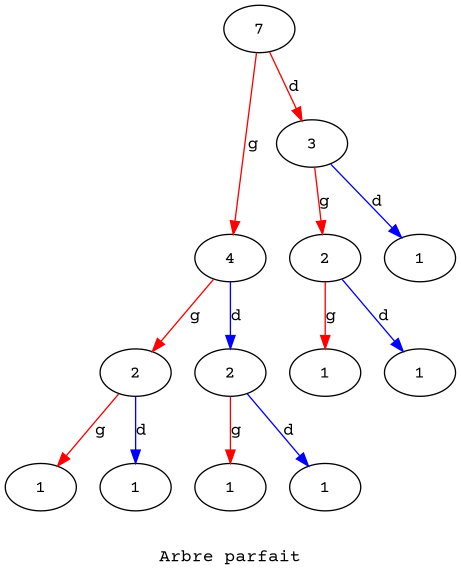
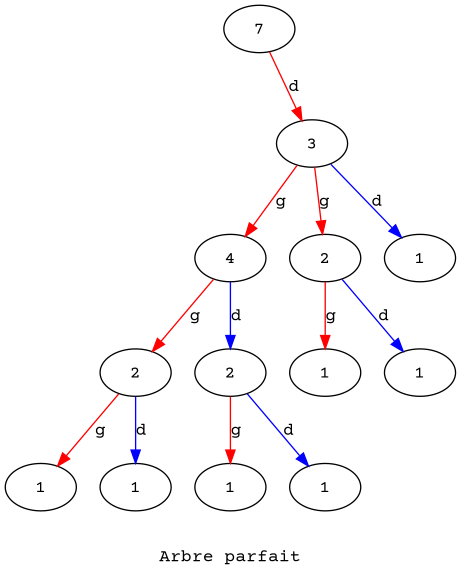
edge "7" -> "4": now "3" -> "4"
